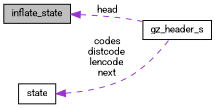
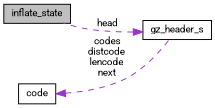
edge "gz_header_s" -> "inflate_state": reversed
node "state": label "state" -> "code"
